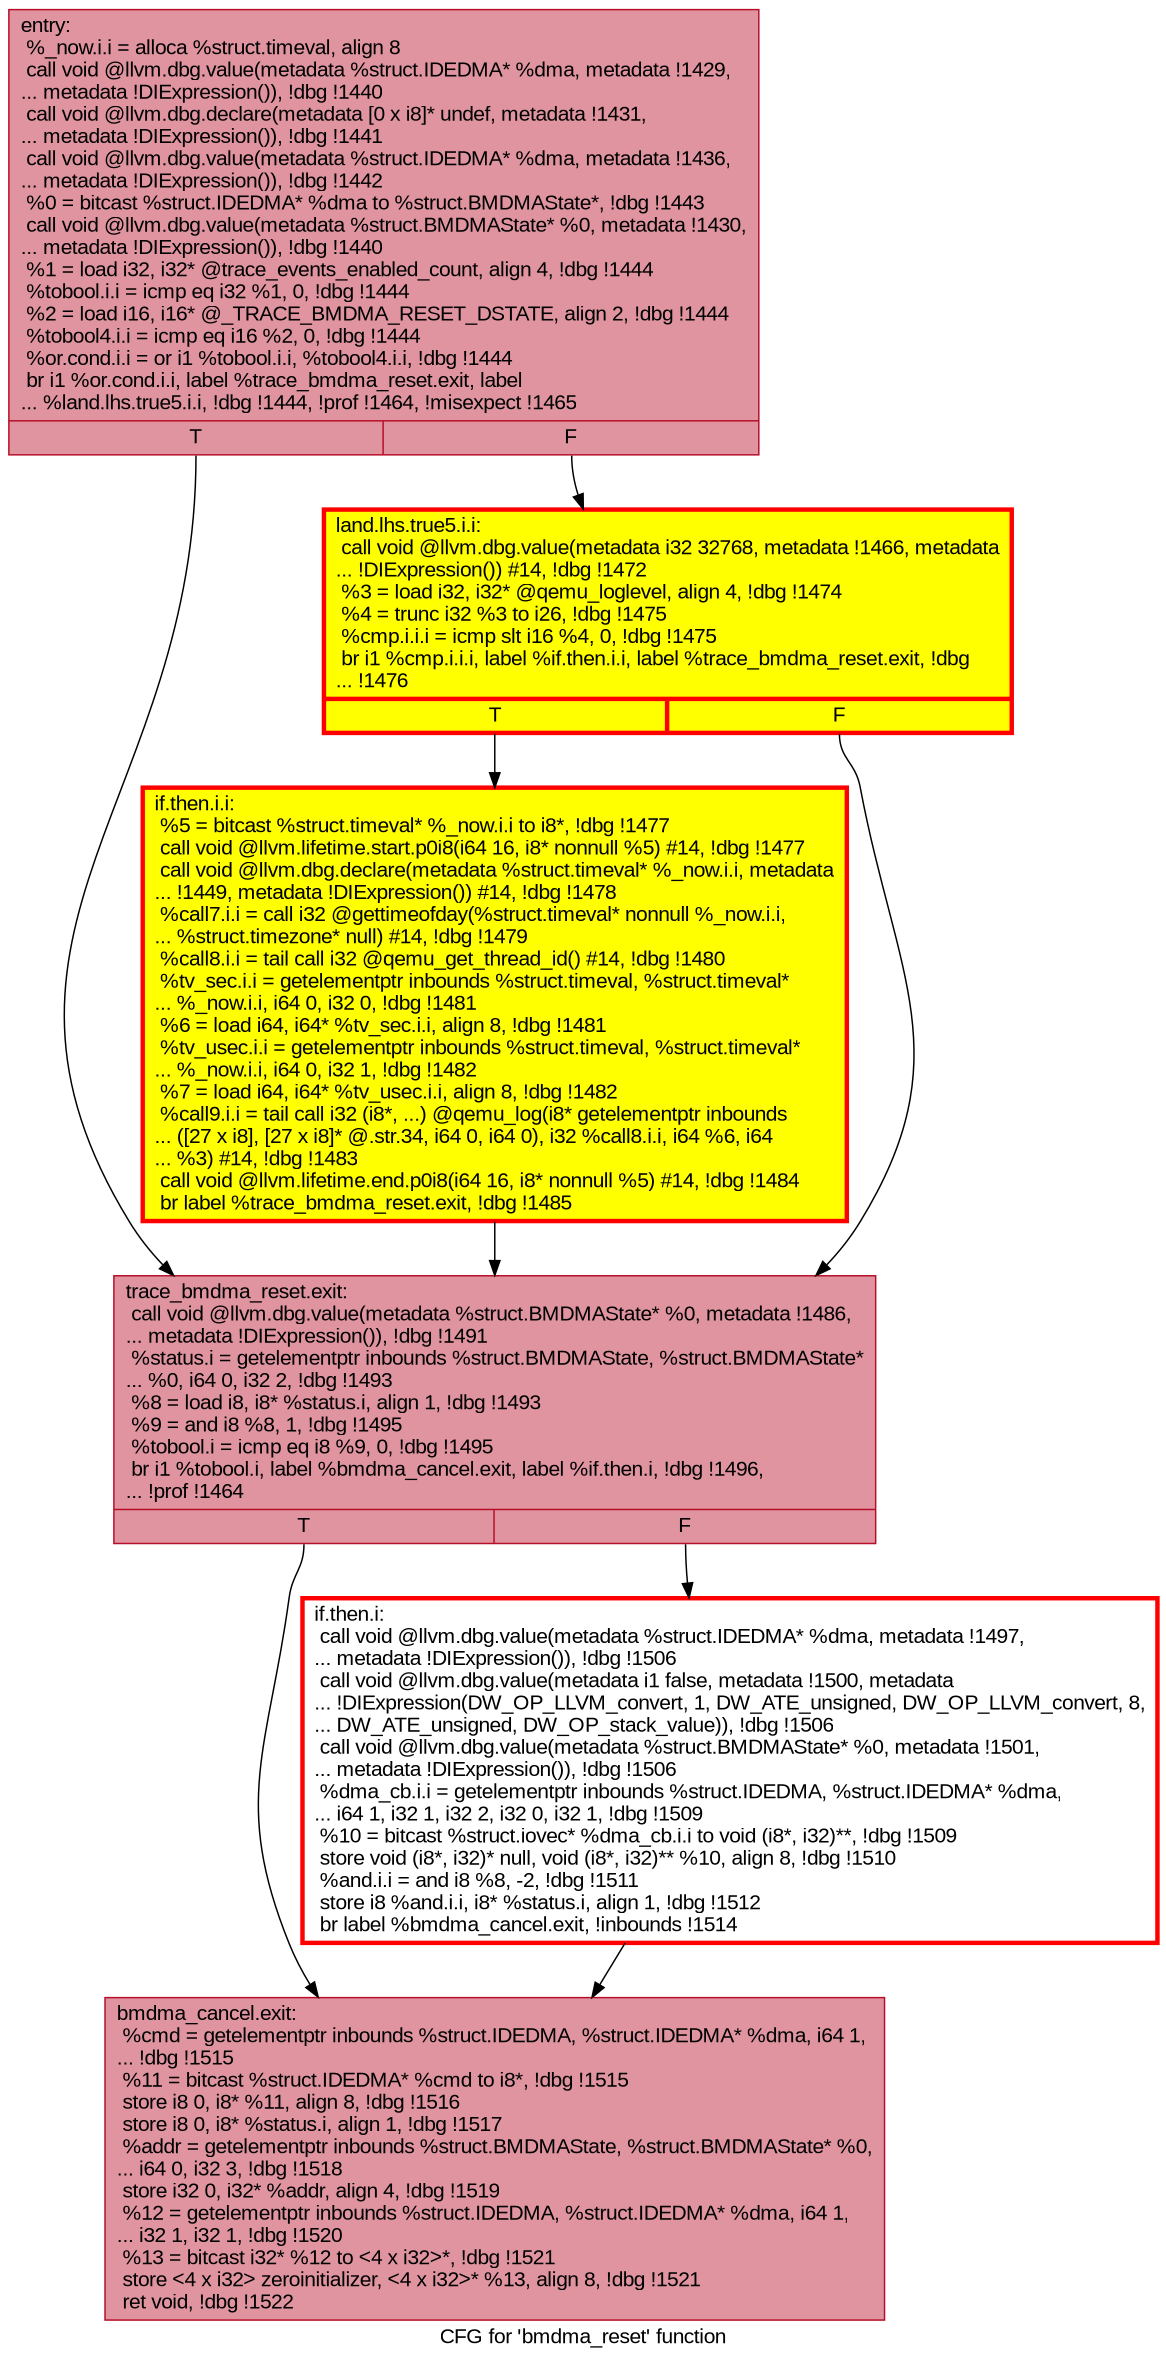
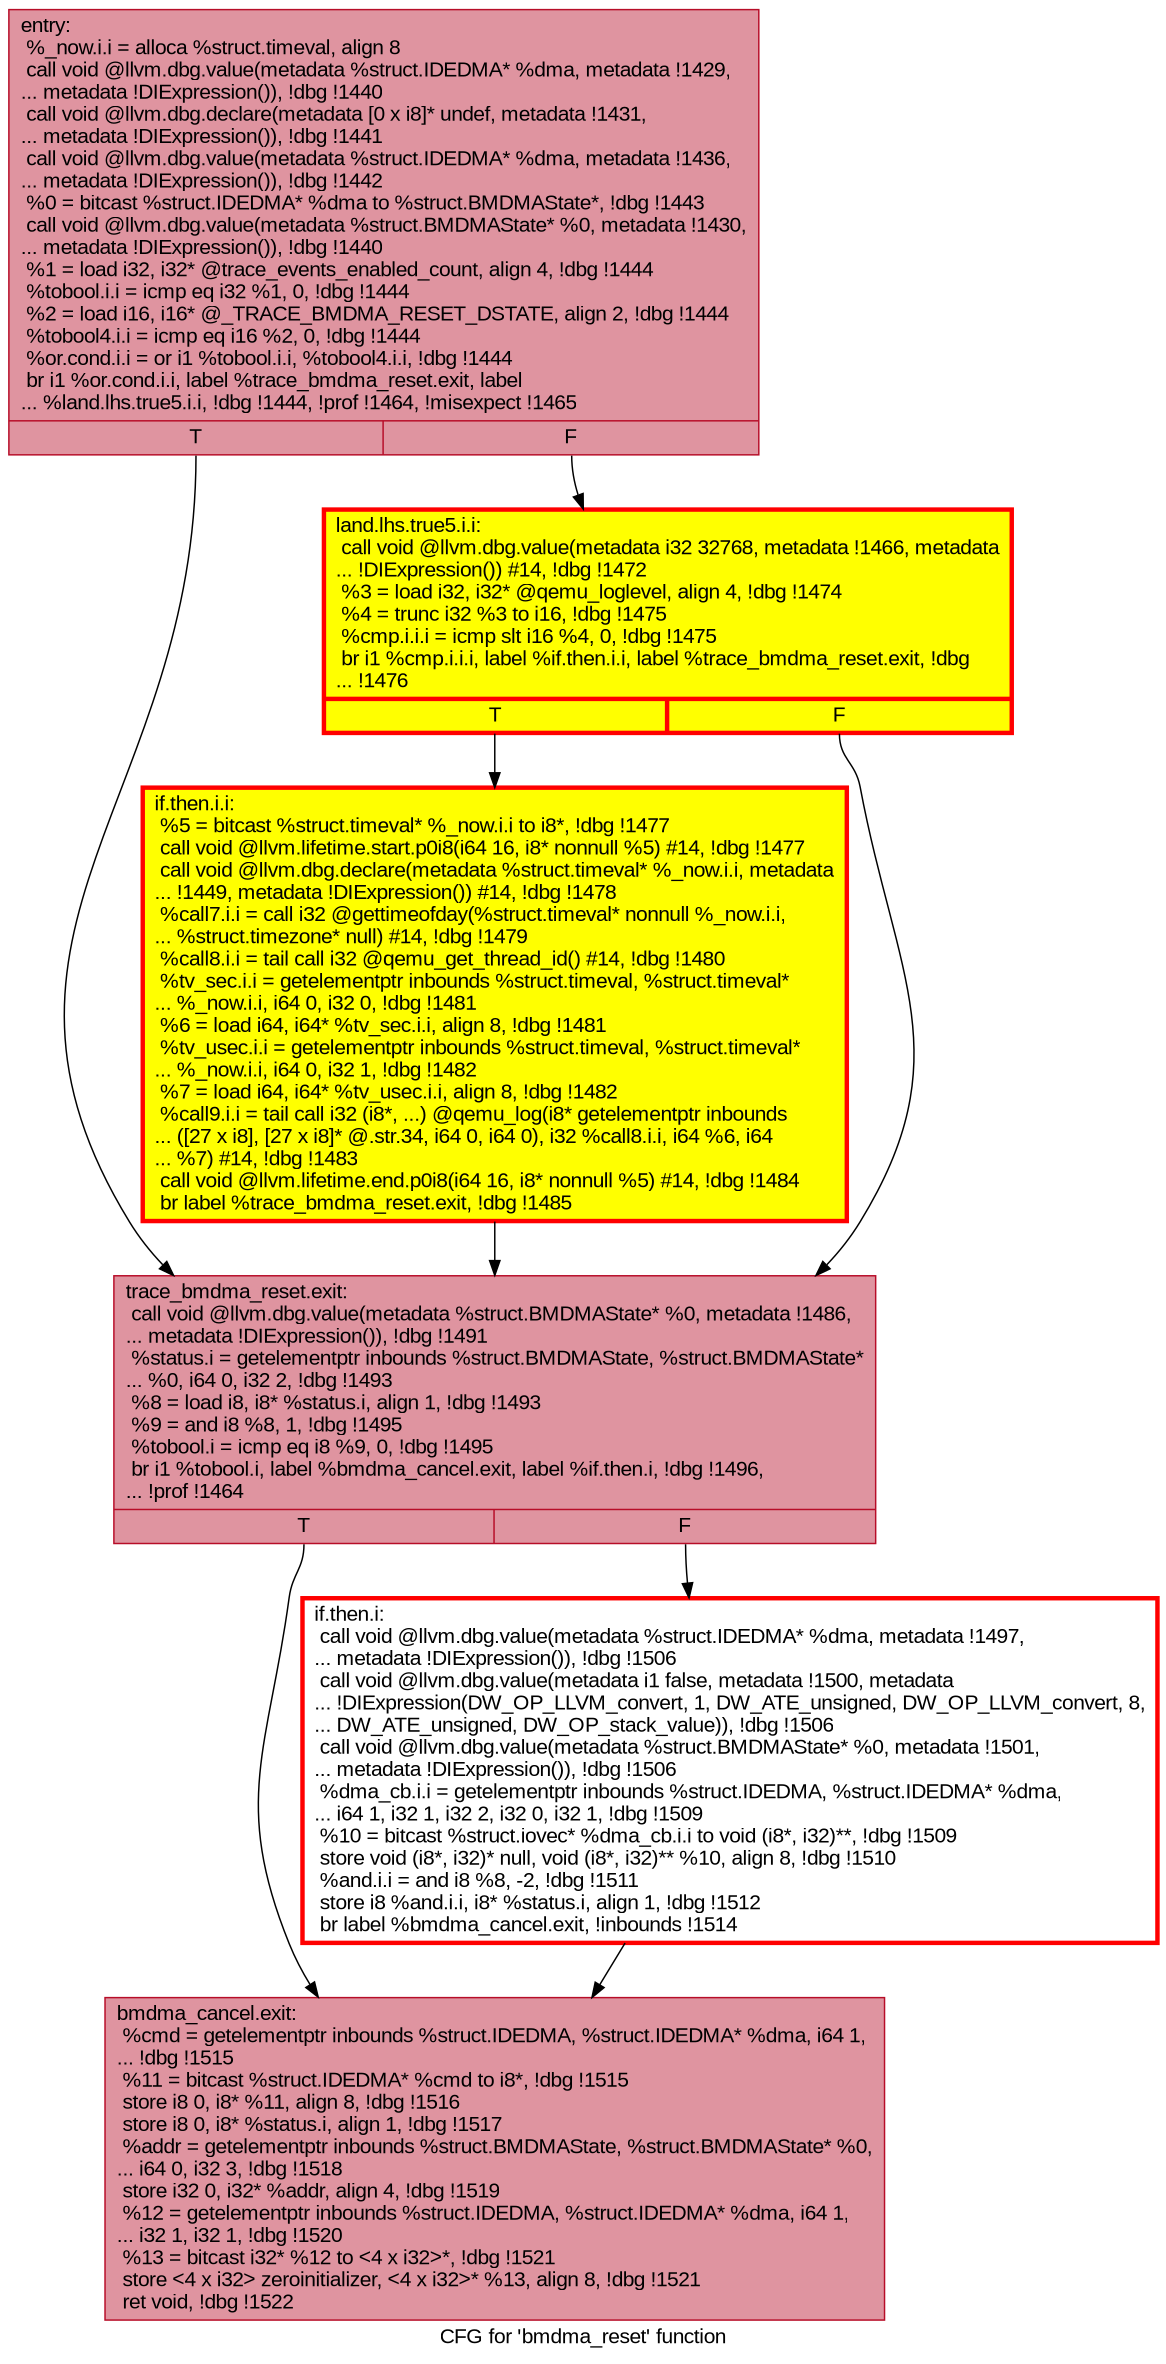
node "land.lhs.true5.i.i:": text "%4 = trunc i32 %3 to i26, !dbg !1475" -> "%4 = trunc i32 %3 to i16, !dbg !1475"
node "if.then.i.i:": text "... %3) #14, !dbg !1483" -> "... %7) #14, !dbg !1483"
